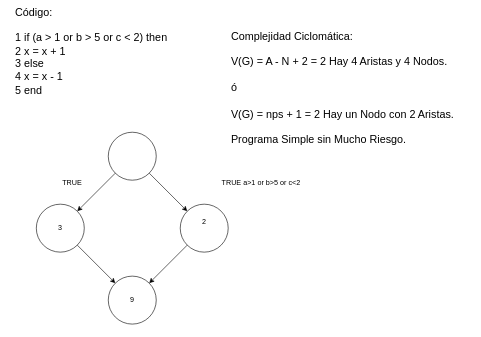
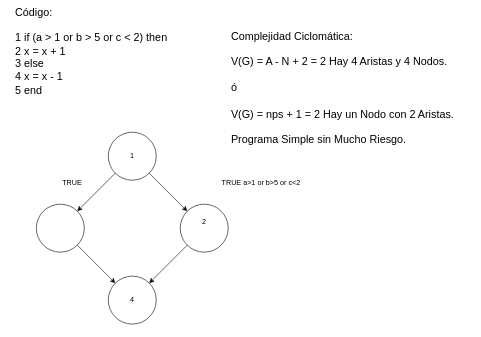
node "1": added
node "3": removed
node "9": label "9" -> "4"
